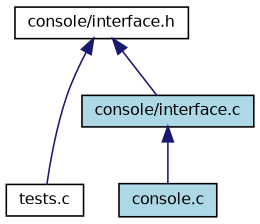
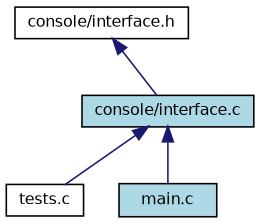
edge "tests.c" -> "console/interface.h": now "tests.c" -> "console/interface.c"
node "console.c": label "console.c" -> "main.c"
